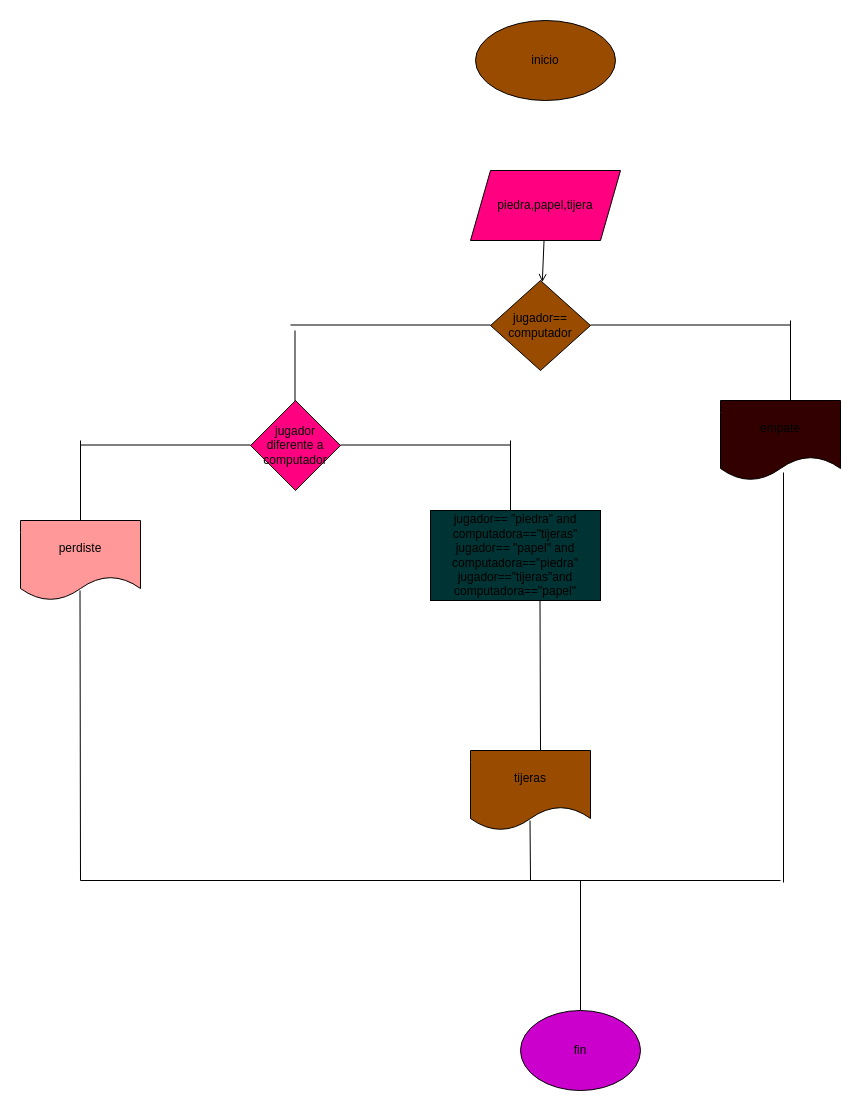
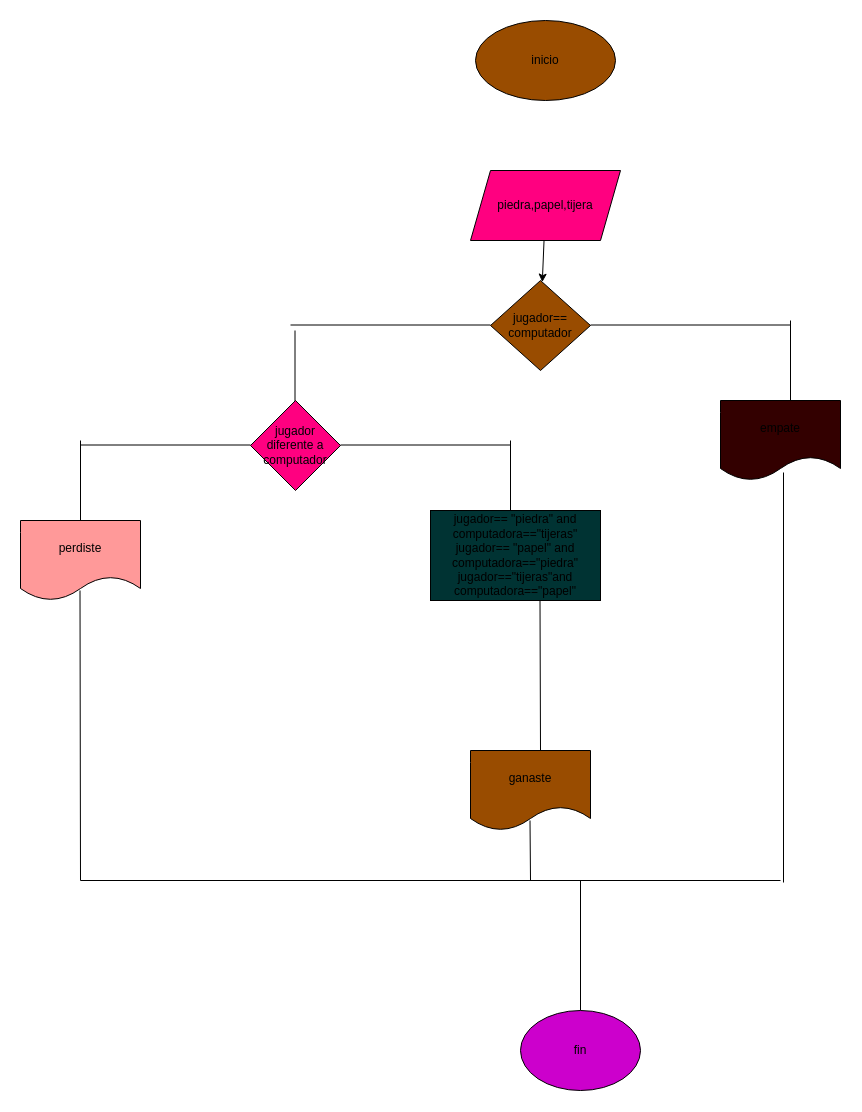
edge "piedra,papel,tijera" -> "jugador== computador": arrowhead open -> classic
node "tijeras": label "tijeras" -> "ganaste"
